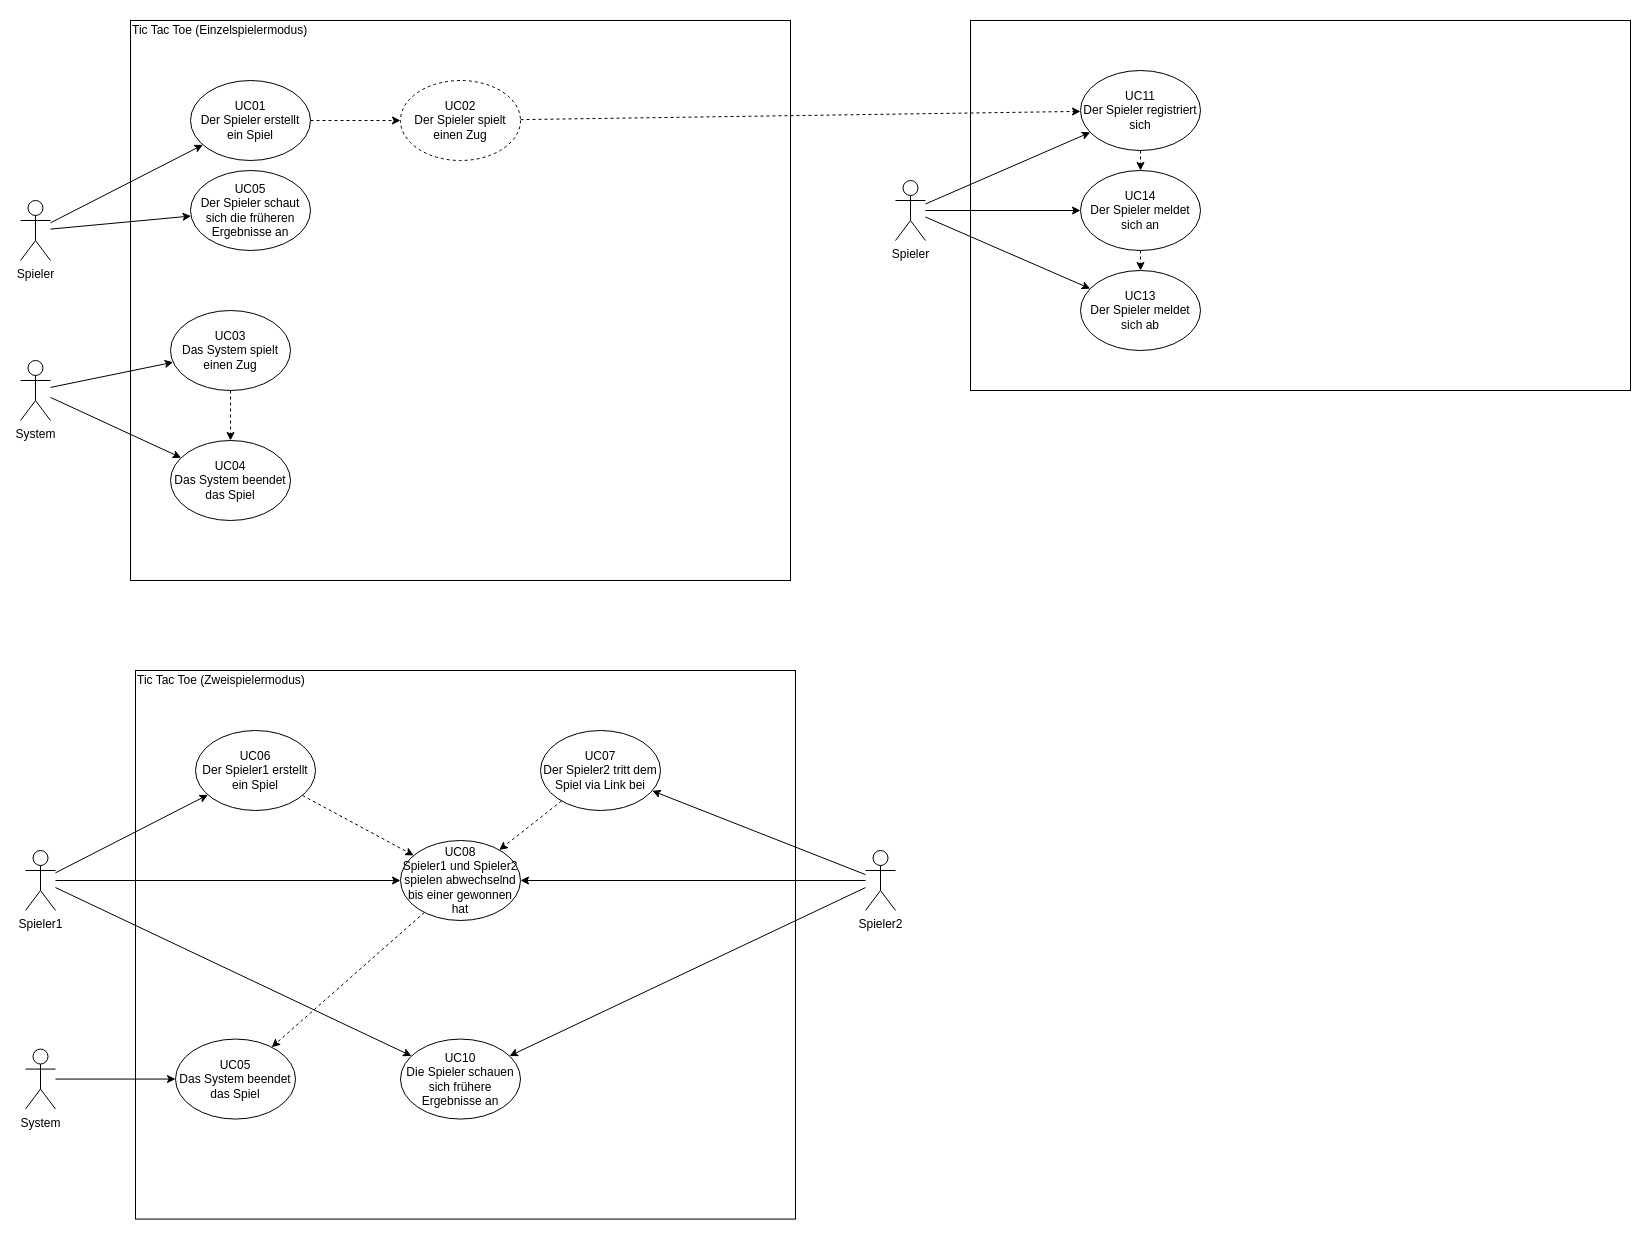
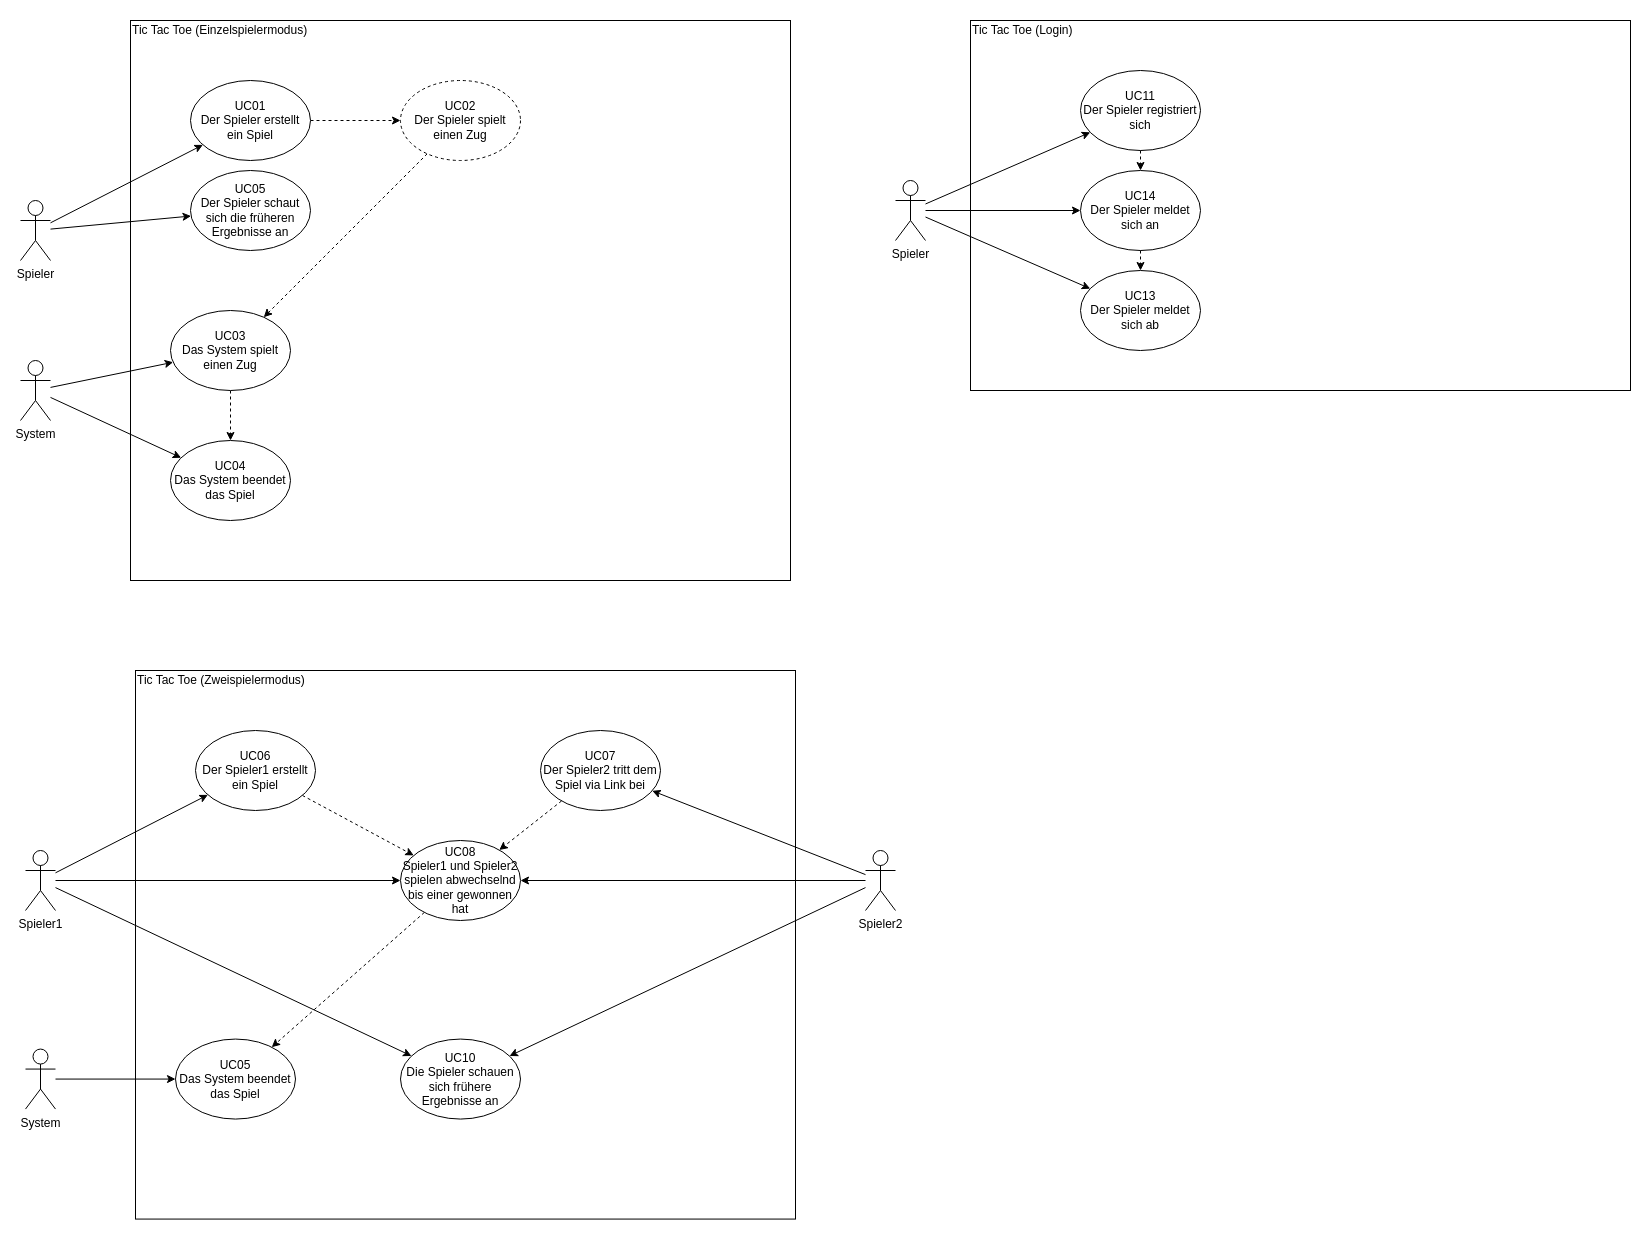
node "Tic Tac Toe (Login)": added
edge "UC02 Der Spieler spielt einen Zug" -> "UC11 Der Spieler registriert sich": now "UC02 Der Spieler spielt einen Zug" -> "UC03 Das System spielt einen Zug"
